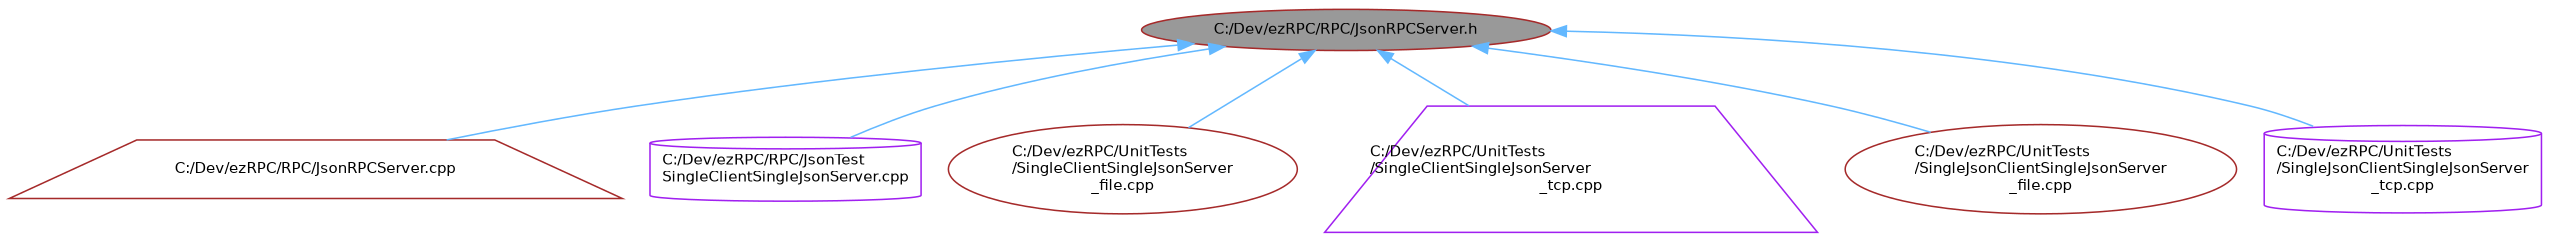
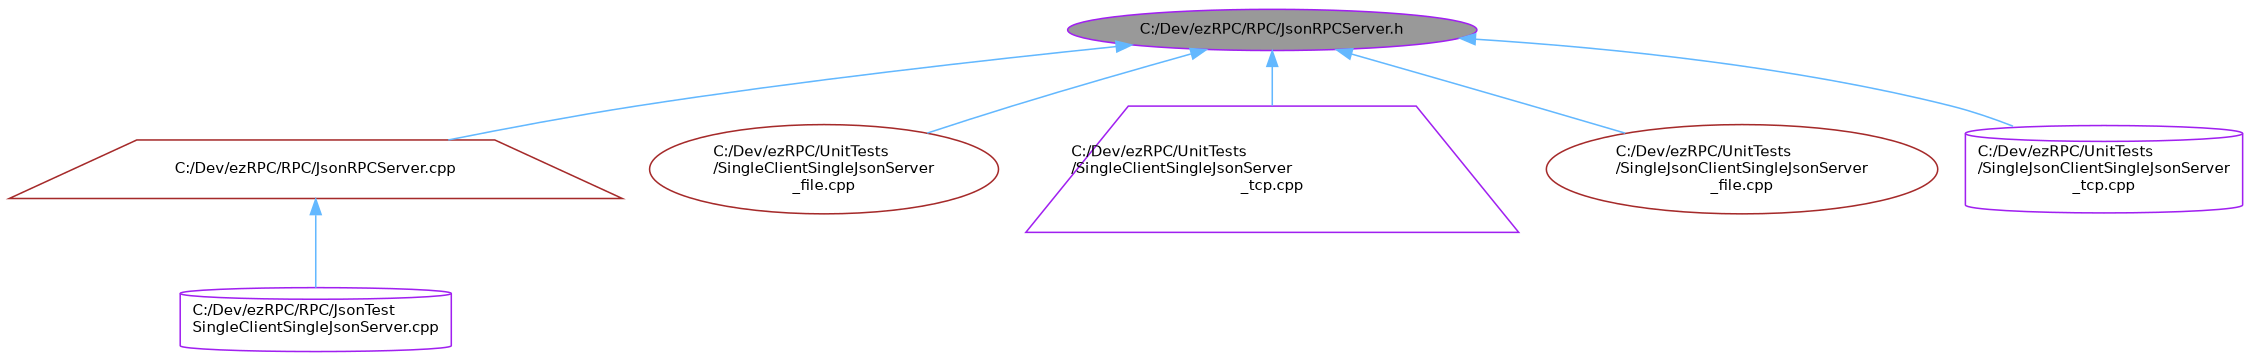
node "C:/Dev/ezRPC/RPC/JsonRPCServer.h": color brown -> purple
edge "C:/Dev/ezRPC/RPC/JsonTest SingleClientSingleJsonServer.cpp" -> "C:/Dev/ezRPC/RPC/JsonRPCServer.h": now "C:/Dev/ezRPC/RPC/JsonTest SingleClientSingleJsonServer.cpp" -> "C:/Dev/ezRPC/RPC/JsonRPCServer.cpp"
